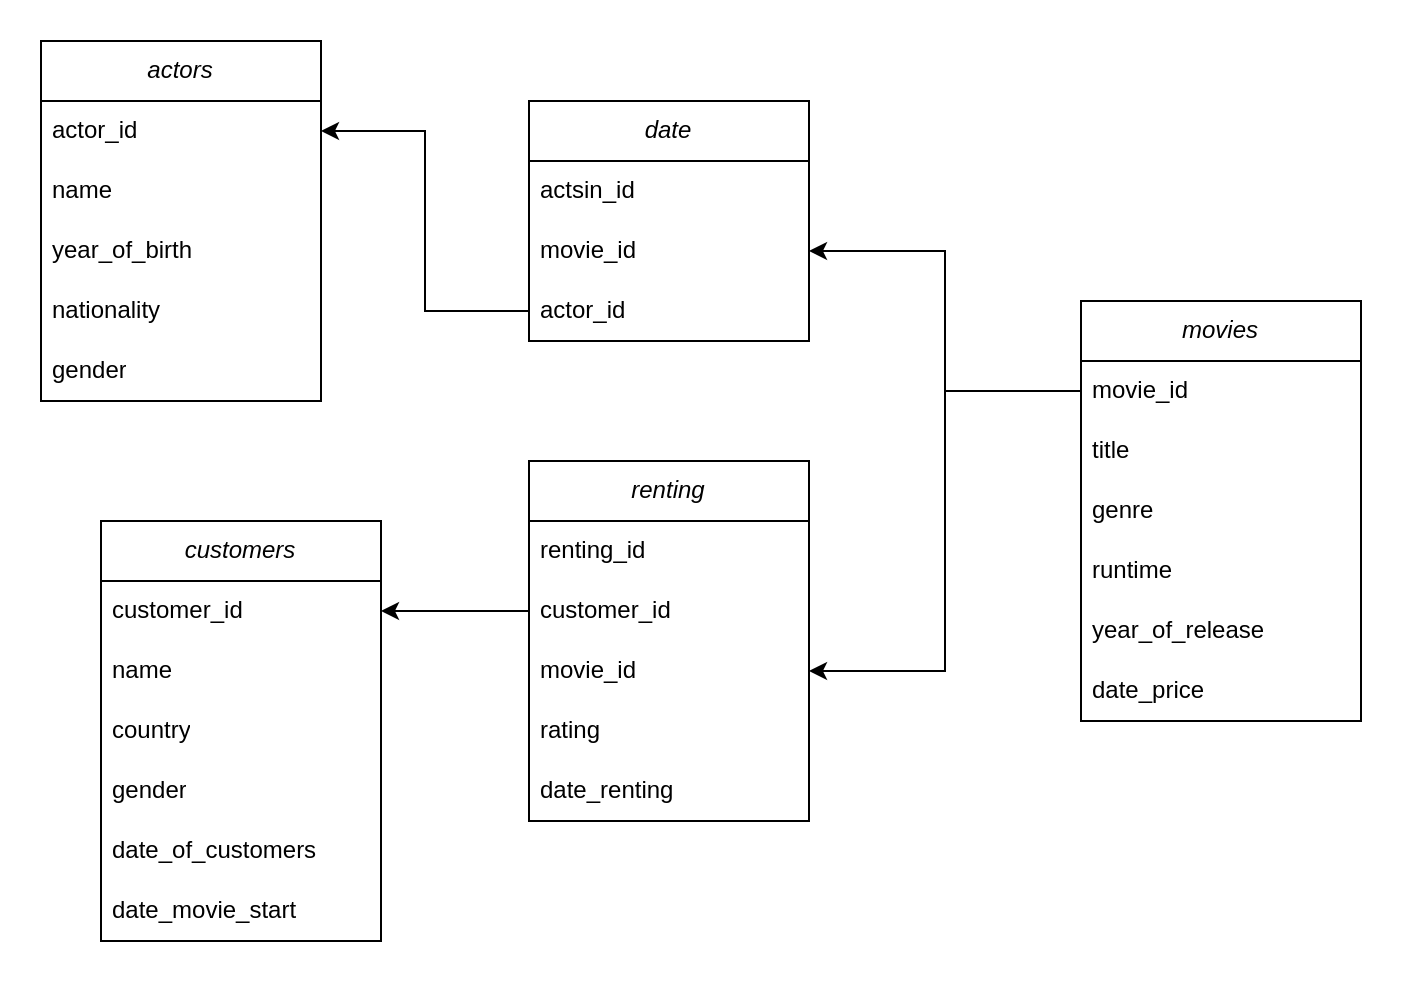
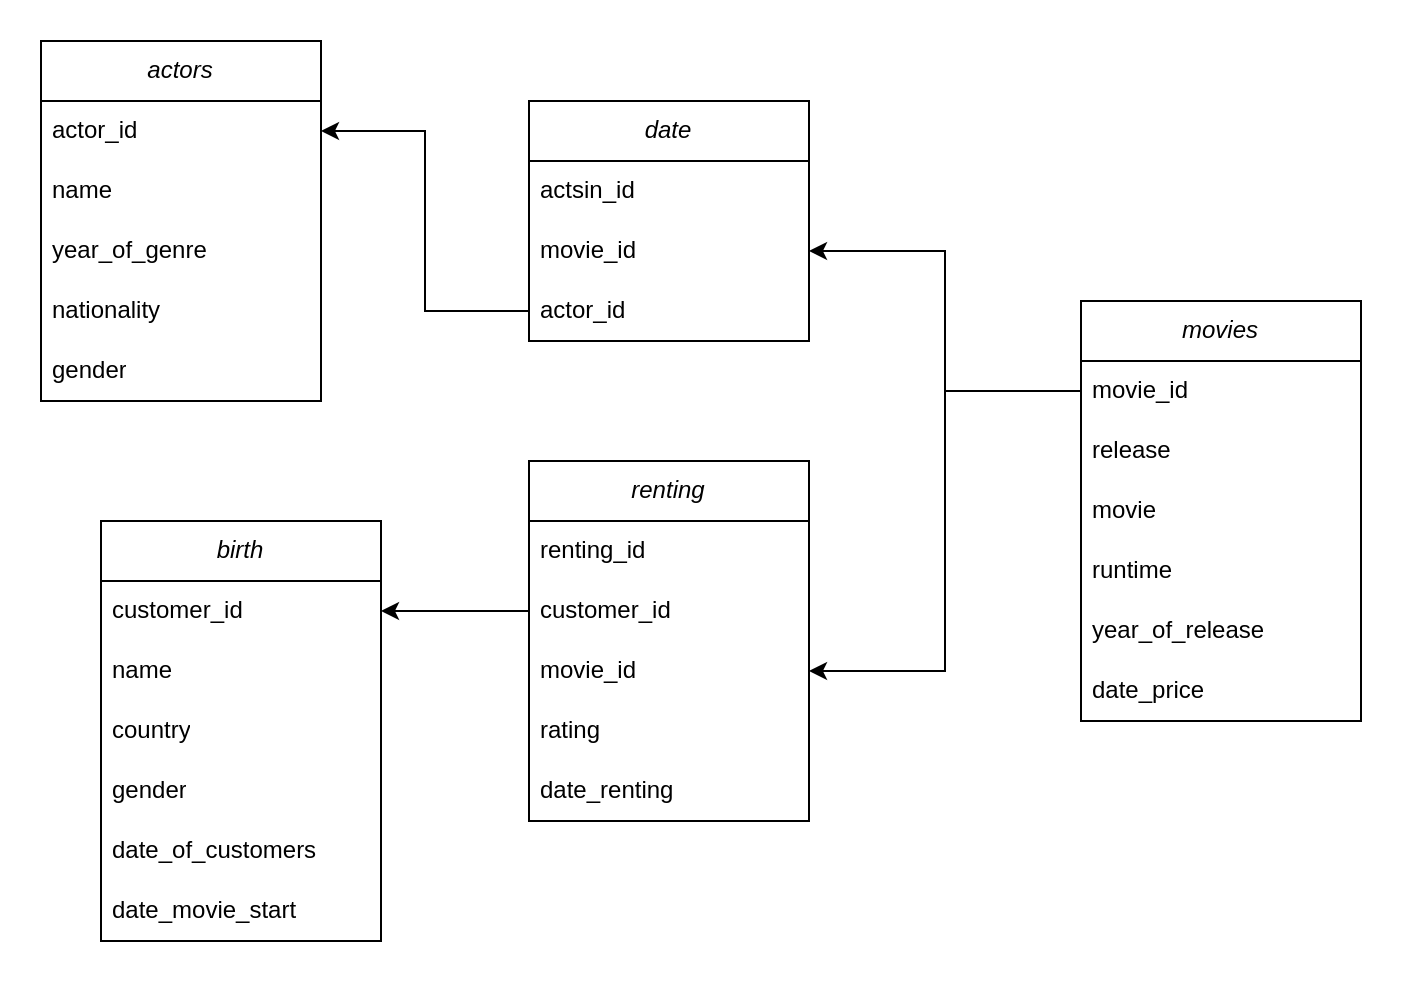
node "year_of_birth": label "year_of_birth" -> "year_of_genre"
node "title": label "title" -> "release"
node "genre": label "genre" -> "movie"
node "customers": label "customers" -> "birth"
